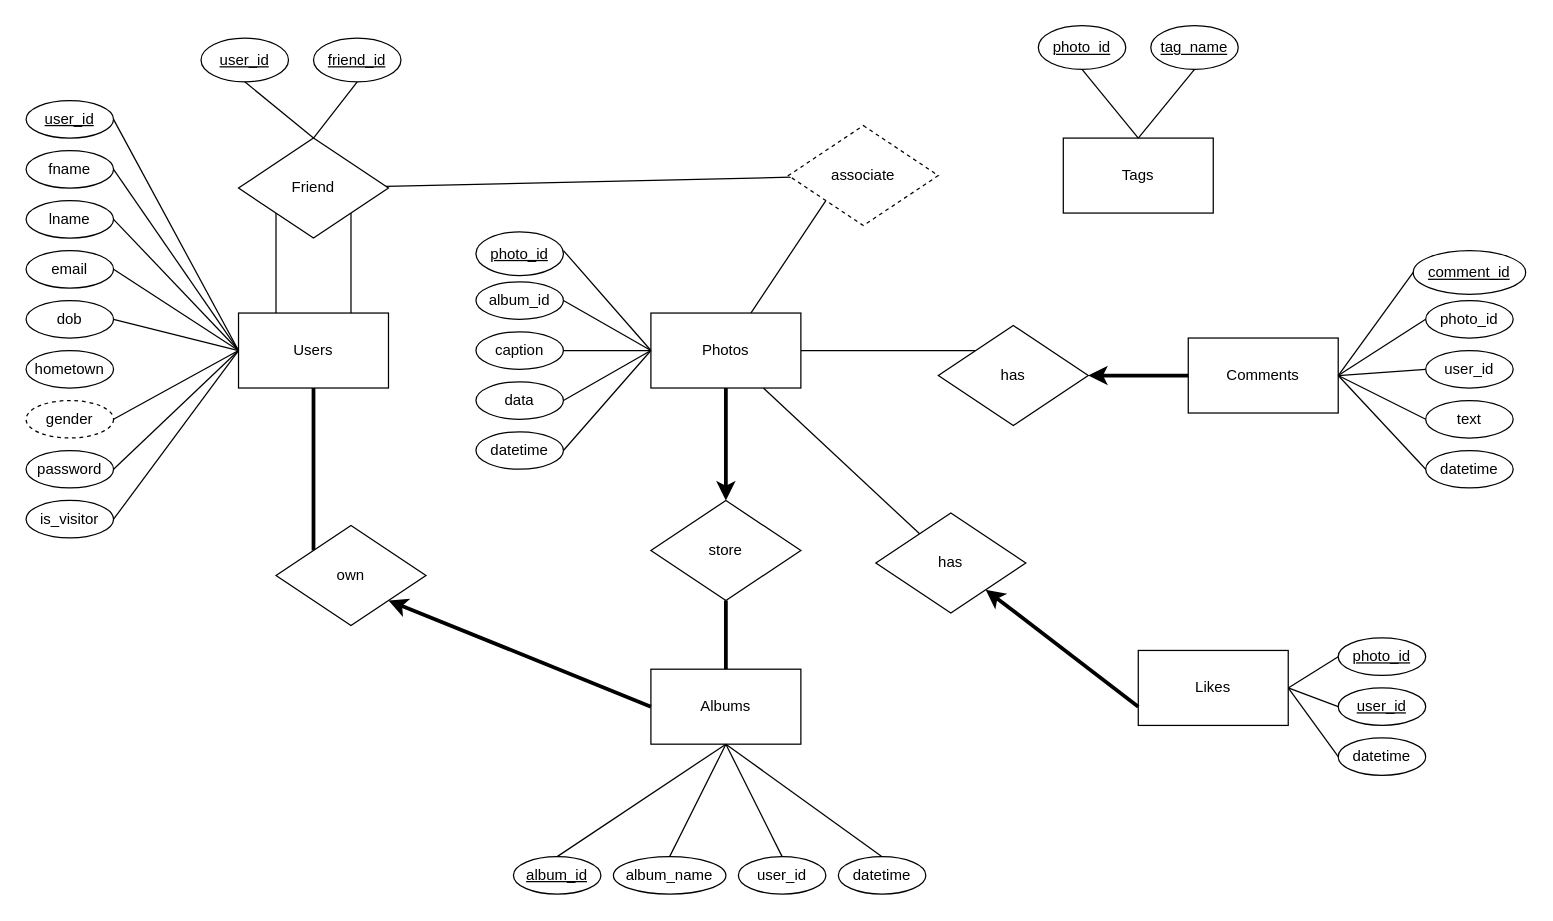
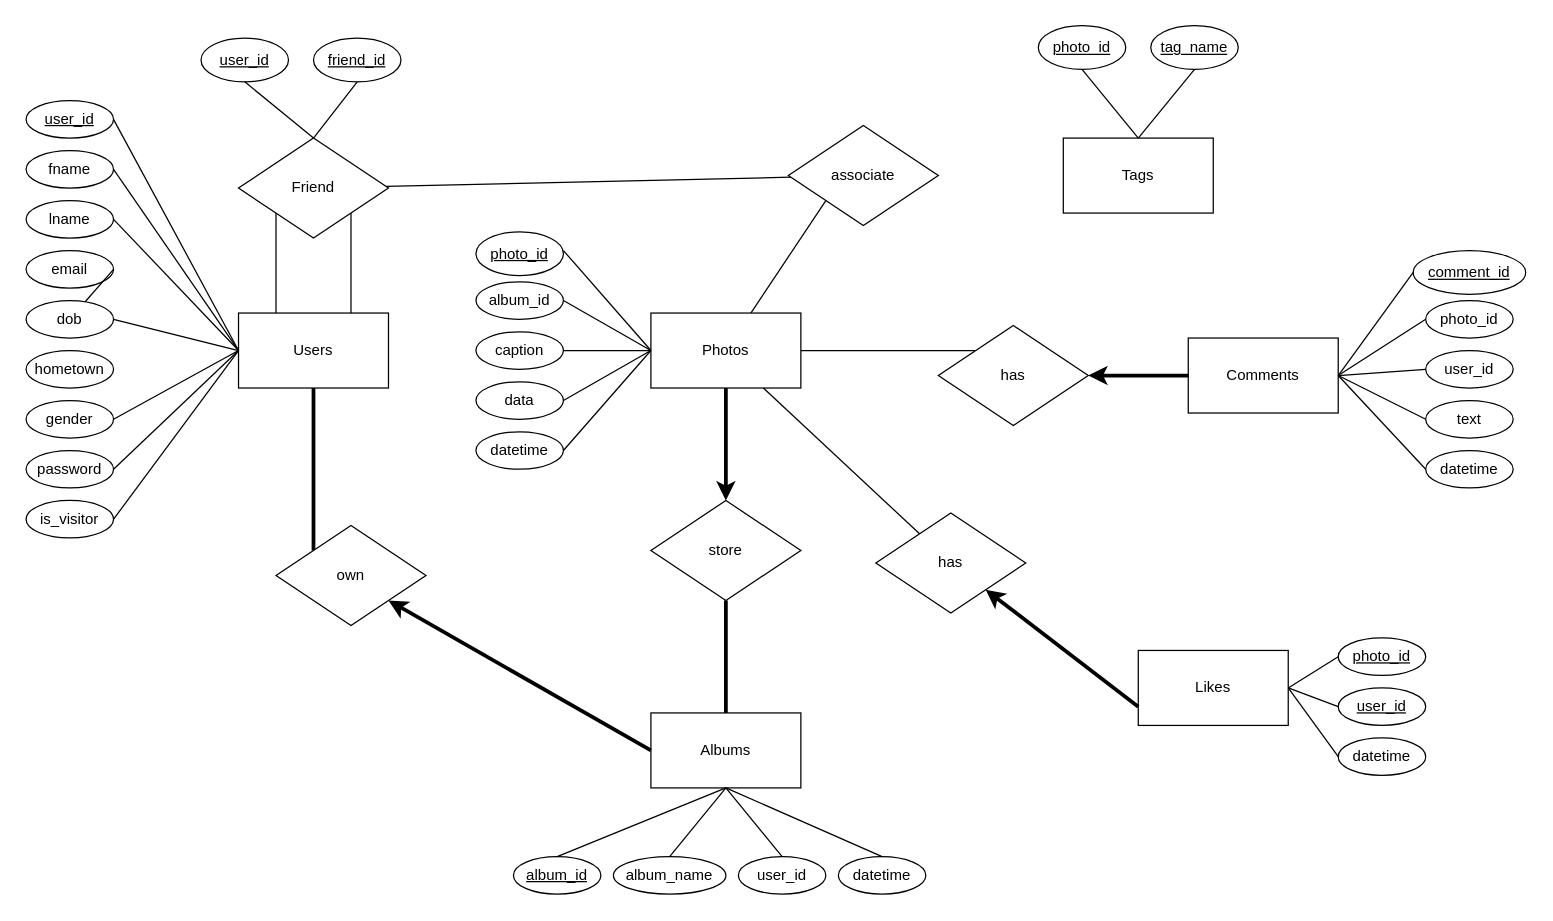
node "associate": style dashed -> solid
edge "email" -- "Users": now "email" -- "dob"
node "gender": style dashed -> solid
node "Albums": moved (726, 707) -> (726, 751)
